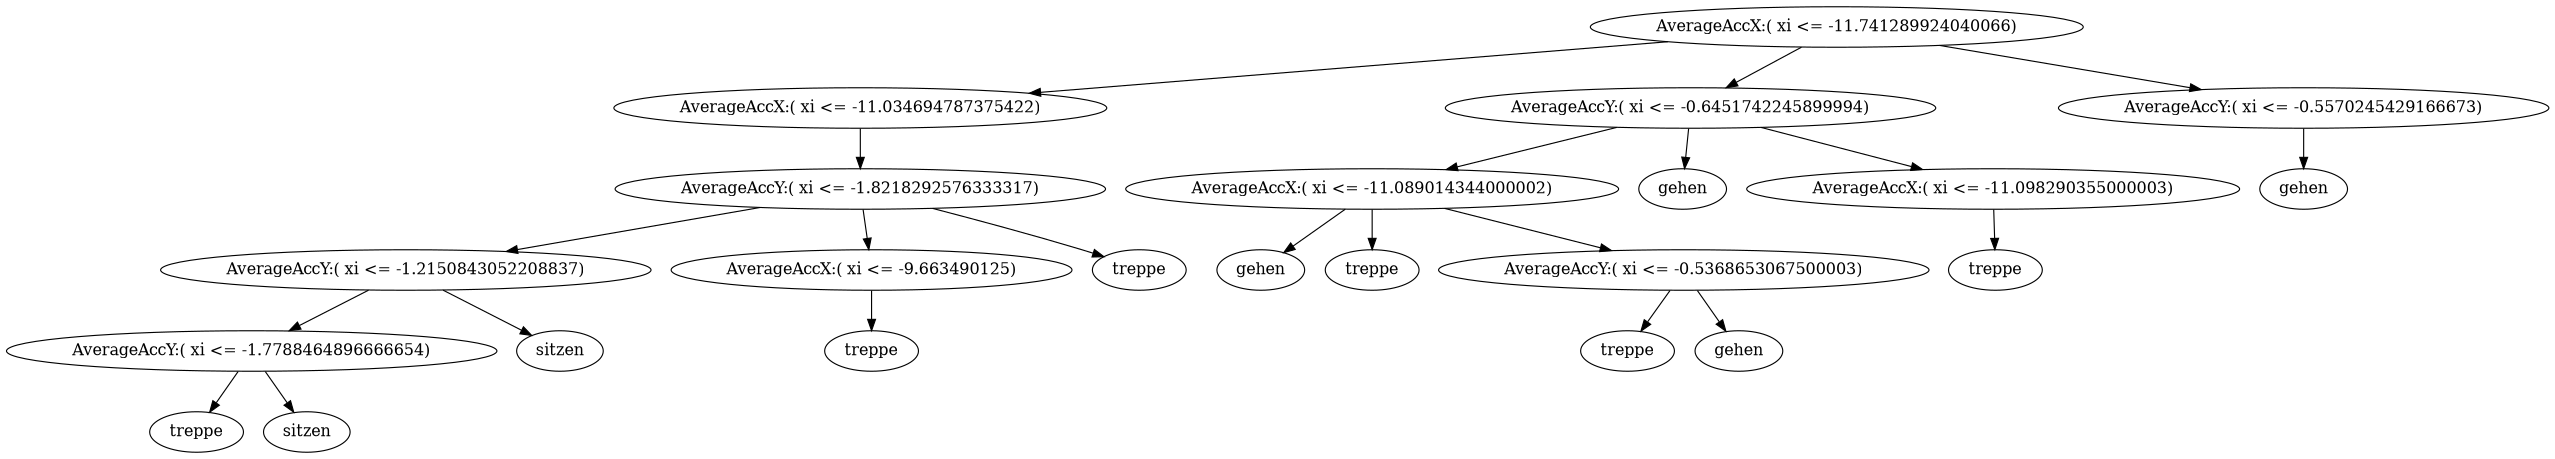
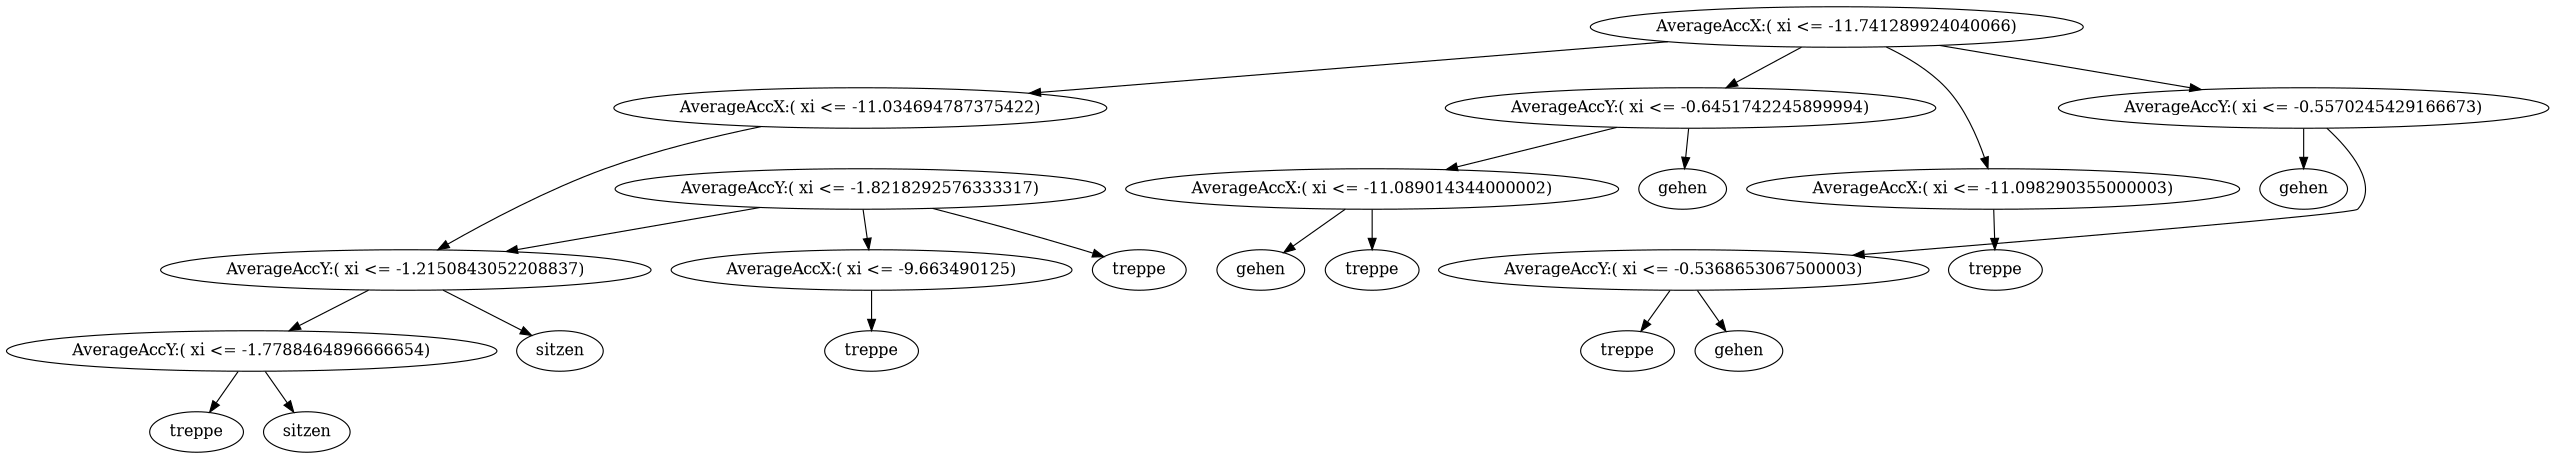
edge "AverageAccX:( xi <= -11.034694787375422)" -> "AverageAccY:( xi <= -1.8218292576333317)": now "AverageAccX:( xi <= -11.034694787375422)" -> "AverageAccY:( xi <= -1.2150843052208837)"
edge "AverageAccY:( xi <= -0.6451742245899994)" -> "AverageAccX:( xi <= -11.098290355000003)": now "AverageAccX:( xi <= -11.741289924040066)" -> "AverageAccX:( xi <= -11.098290355000003)"
edge "AverageAccX:( xi <= -11.089014344000002)" -> "AverageAccY:( xi <= -0.5368653067500003)": now "AverageAccY:( xi <= -0.5570245429166673)" -> "AverageAccY:( xi <= -0.5368653067500003)"
